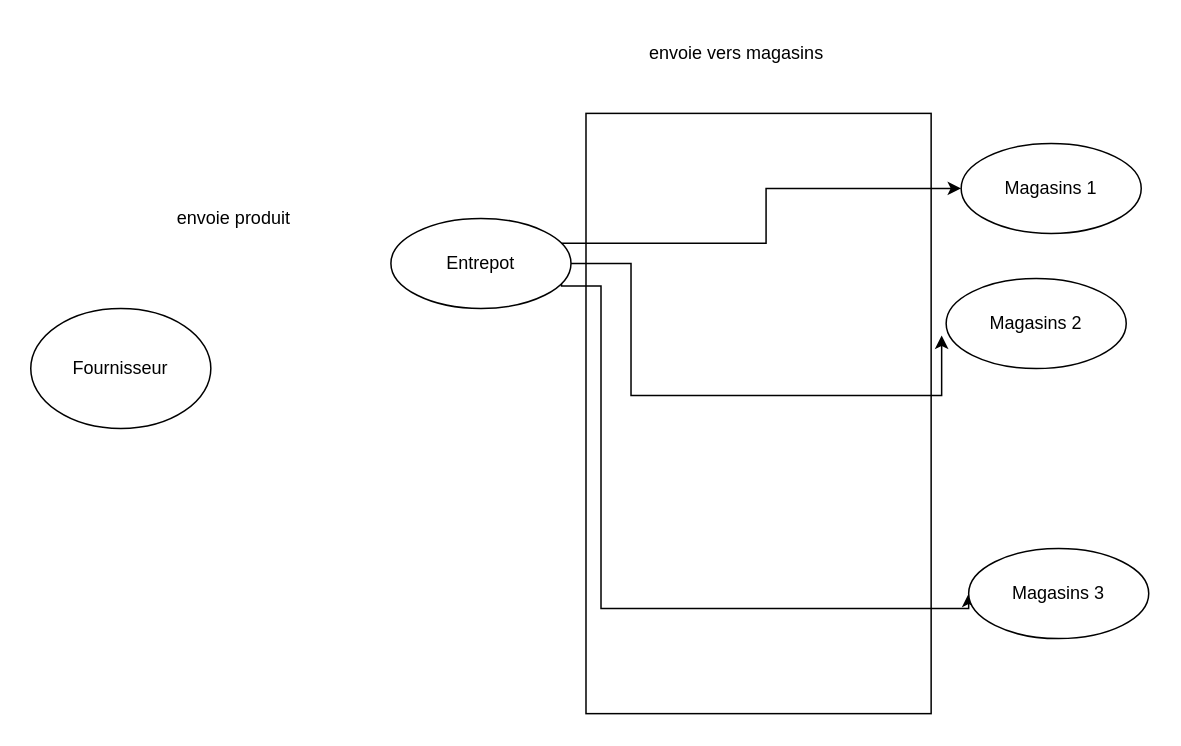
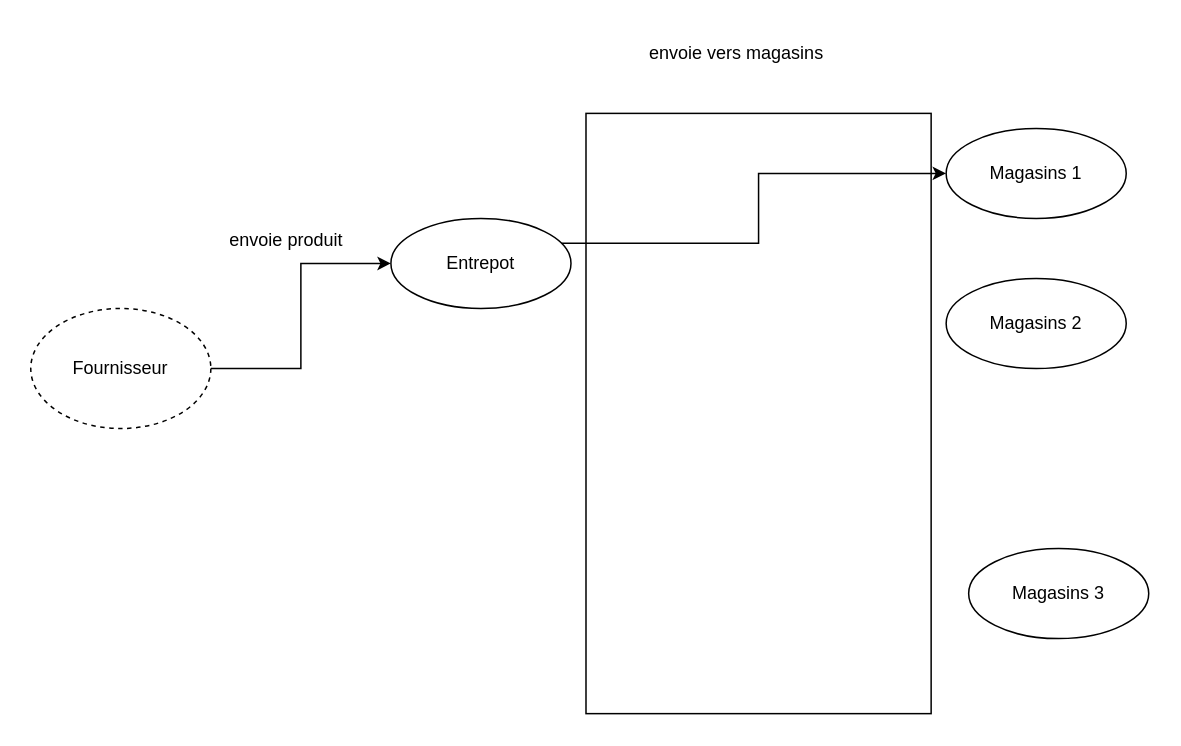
node "Magasins 1": moved (1051, 188) -> (1036, 173)
node "envoie produit": moved (233, 218) -> (286, 241)
edge "Fournisseur" -> "Entrepot": added
node "Fournisseur": style solid -> dashed
edge "Entrepot" -> "Magasins 2": removed
edge "Entrepot" -> "Magasins 3": removed
